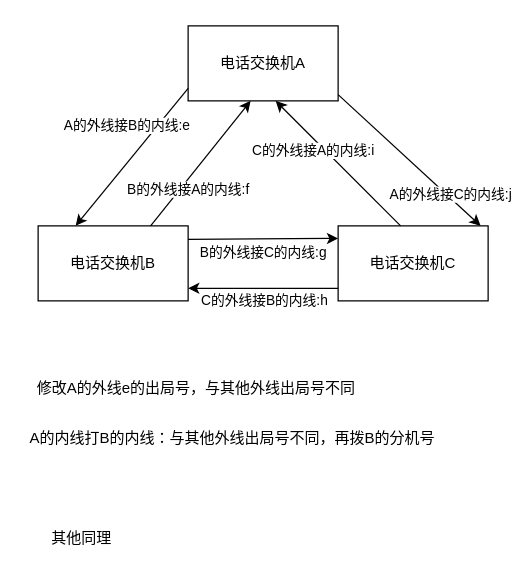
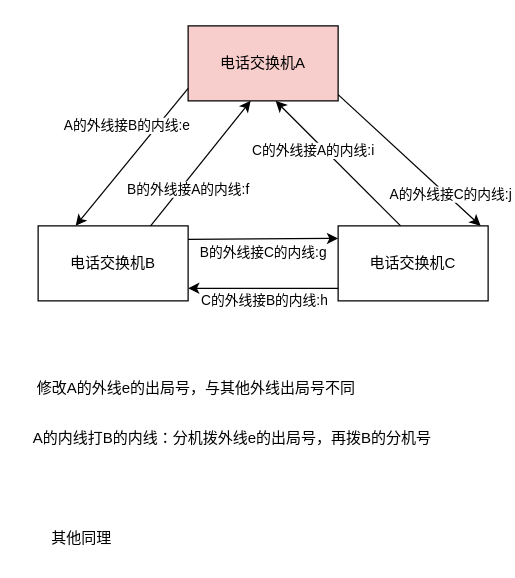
node "电话交换机A": fillcolor #ffffff -> #f8cecc
node "A的内线打B的内线：与其他外线出局号不同，再拨B的分机号": label "A的内线打B的内线：与其他外线出局号不同，再拨B的分机号" -> "A的内线打B的内线：分机拨外线e的出局号，再拨B的分机号"
